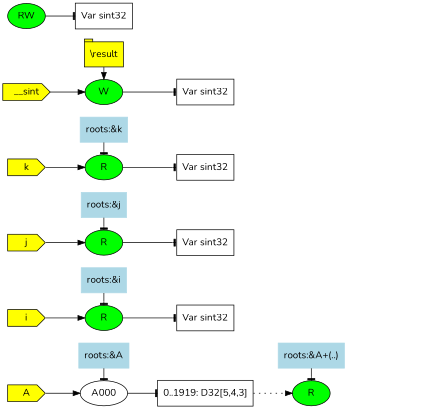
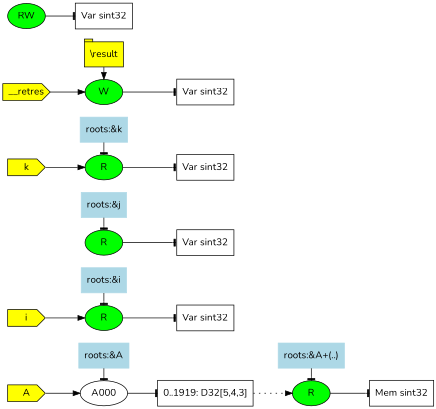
node "__sint": label "__sint" -> "__retres"
node "j": removed
node "Mem sint32": added
